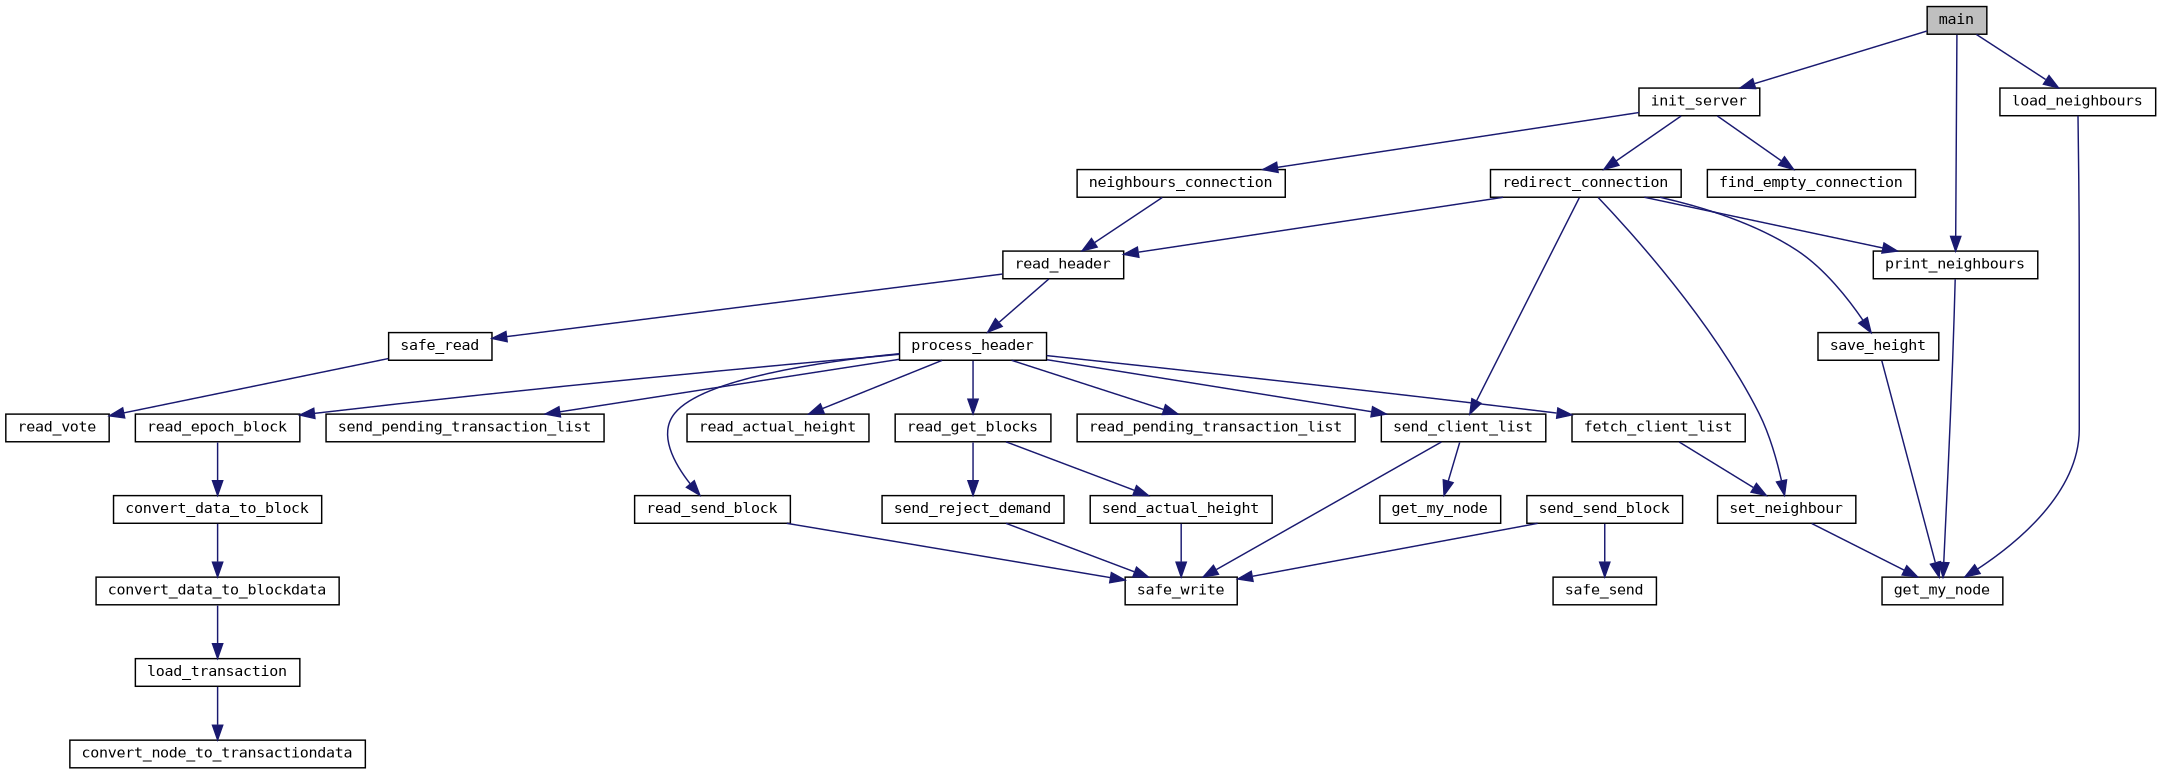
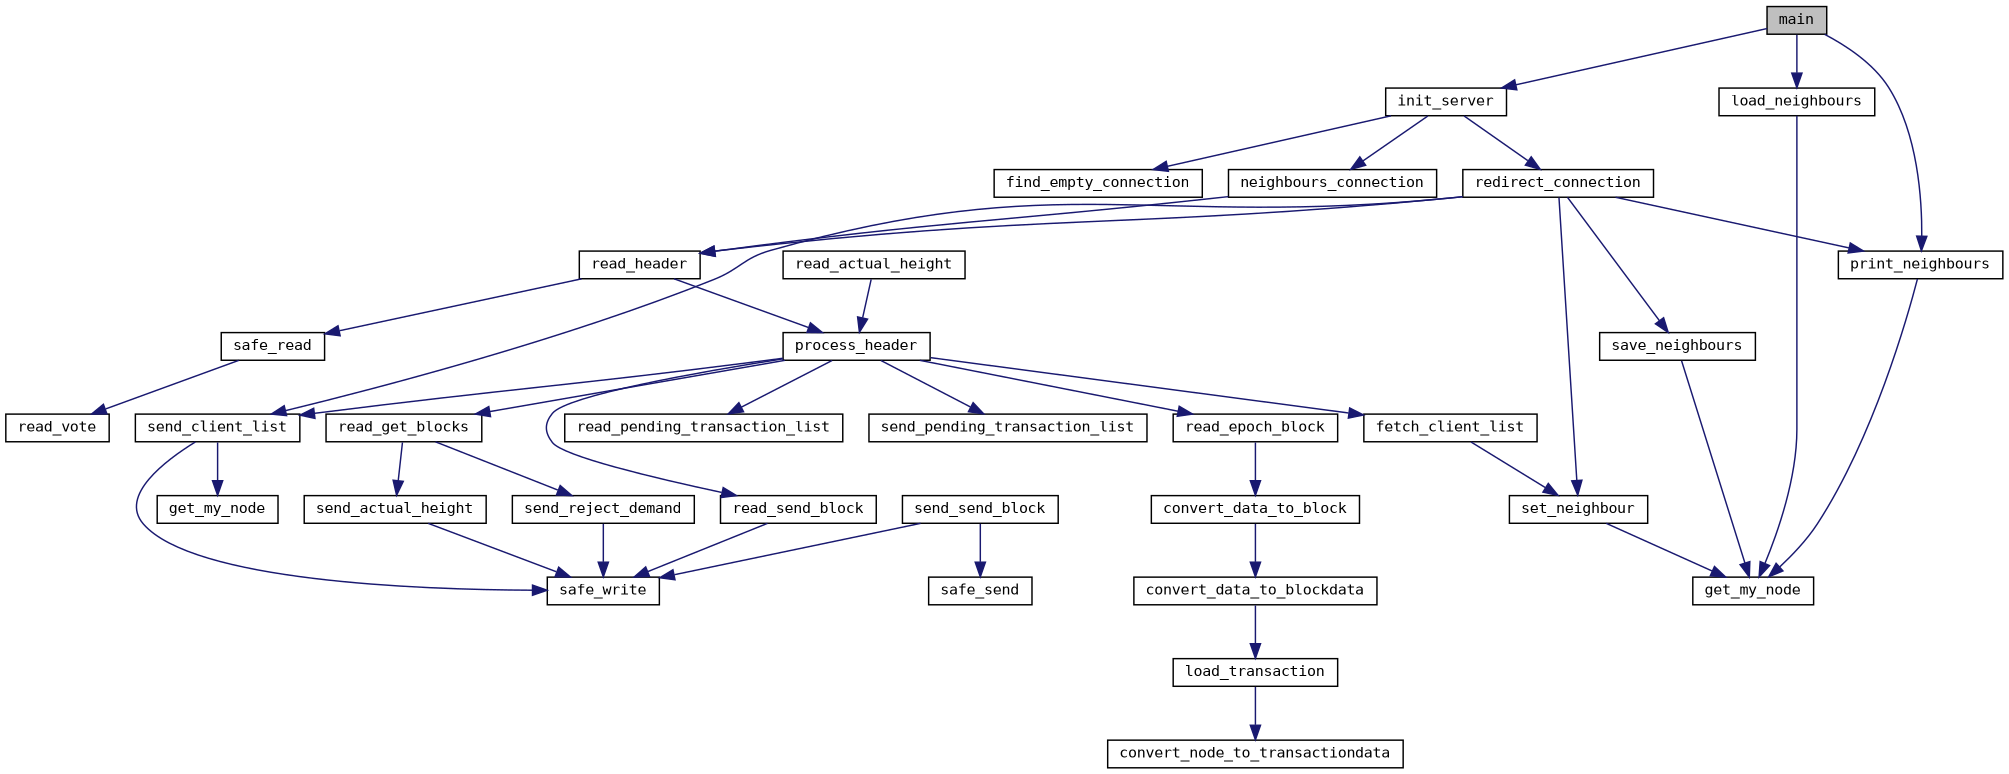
node "save_height": label "save_height" -> "save_neighbours"
edge "process_header" -> "read_actual_height": reversed
